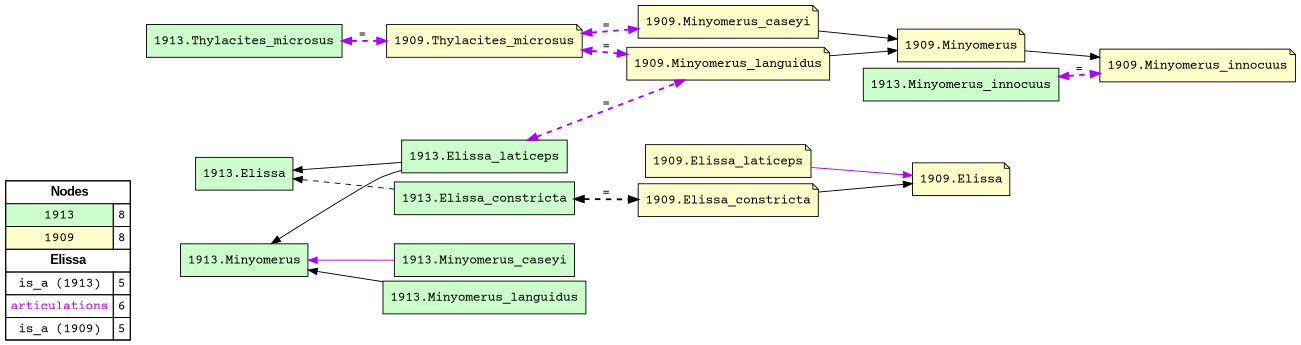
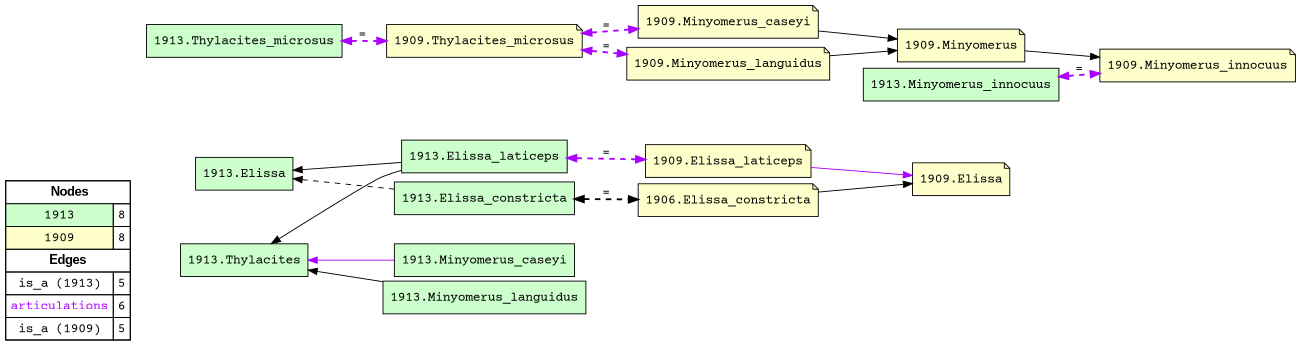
edge "1909.Minyomerus_languidus" -- "1913.Elissa_laticeps": now "1909.Elissa_laticeps" -- "1913.Elissa_laticeps"
node "1909.Elissa_constricta": label "1909.Elissa_constricta" -> "1906.Elissa_constricta"
node "Nodes": text "Elissa" -> "Edges"
node "1913.Minyomerus": label "1913.Minyomerus" -> "1913.Thylacites"
